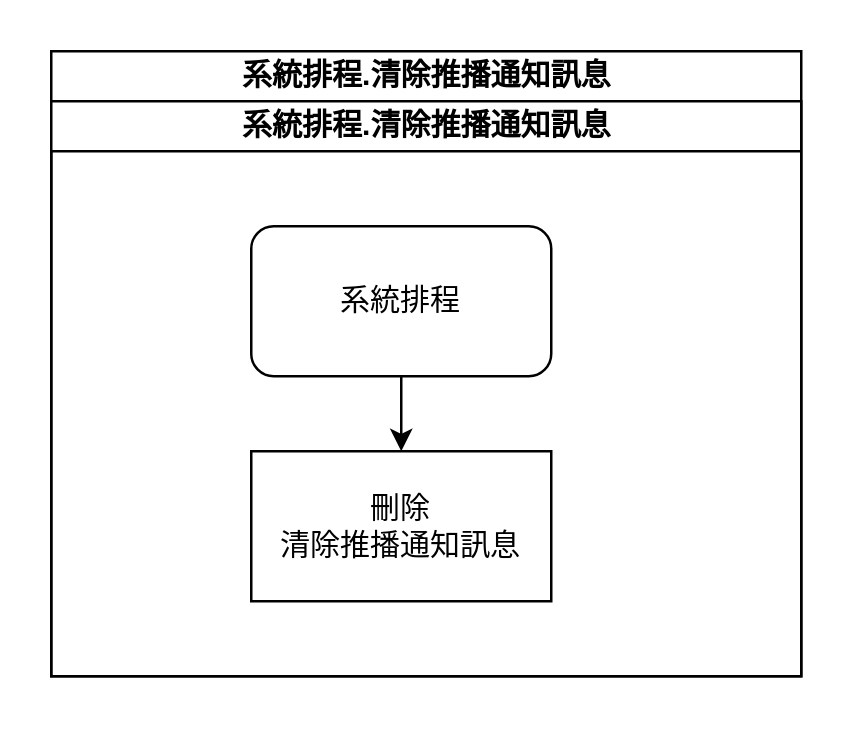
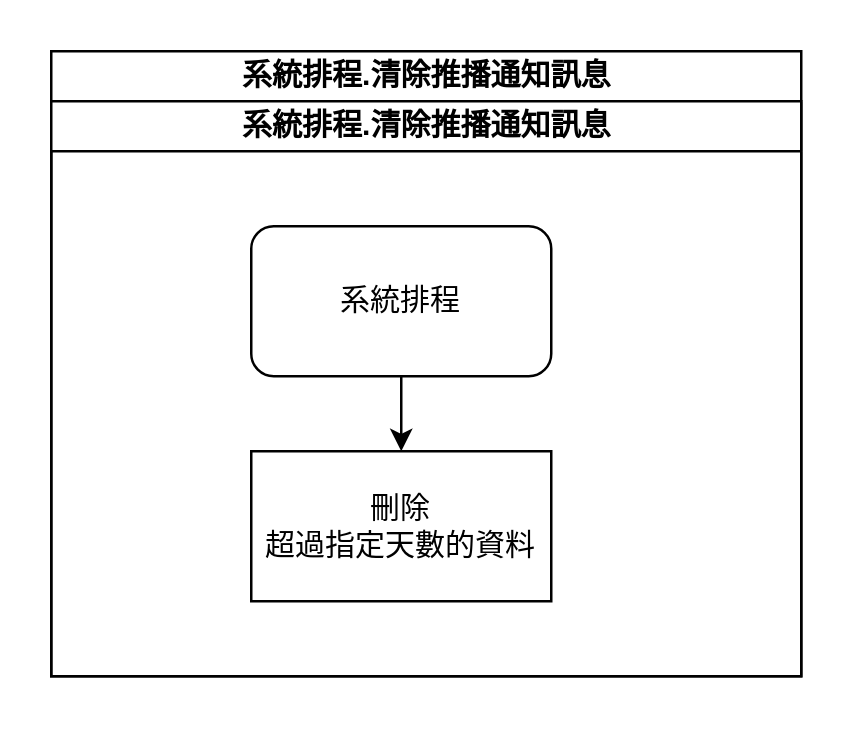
node "刪除 清除推播通知訊息": label "刪除 清除推播通知訊息" -> "刪除 超過指定天數的資料"
